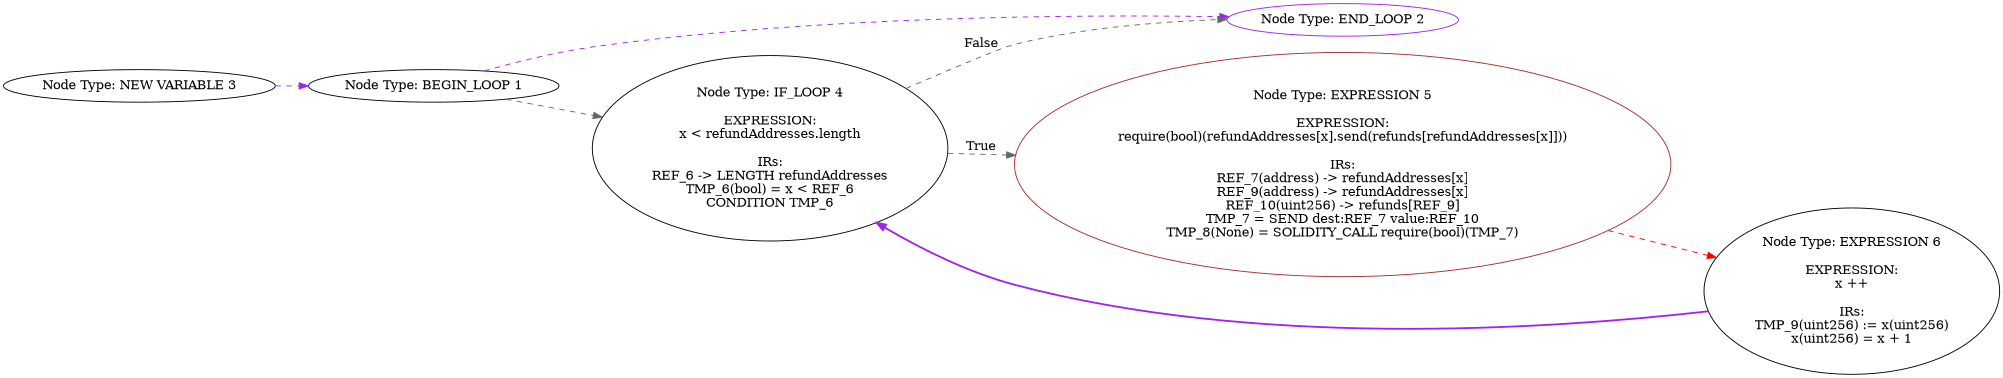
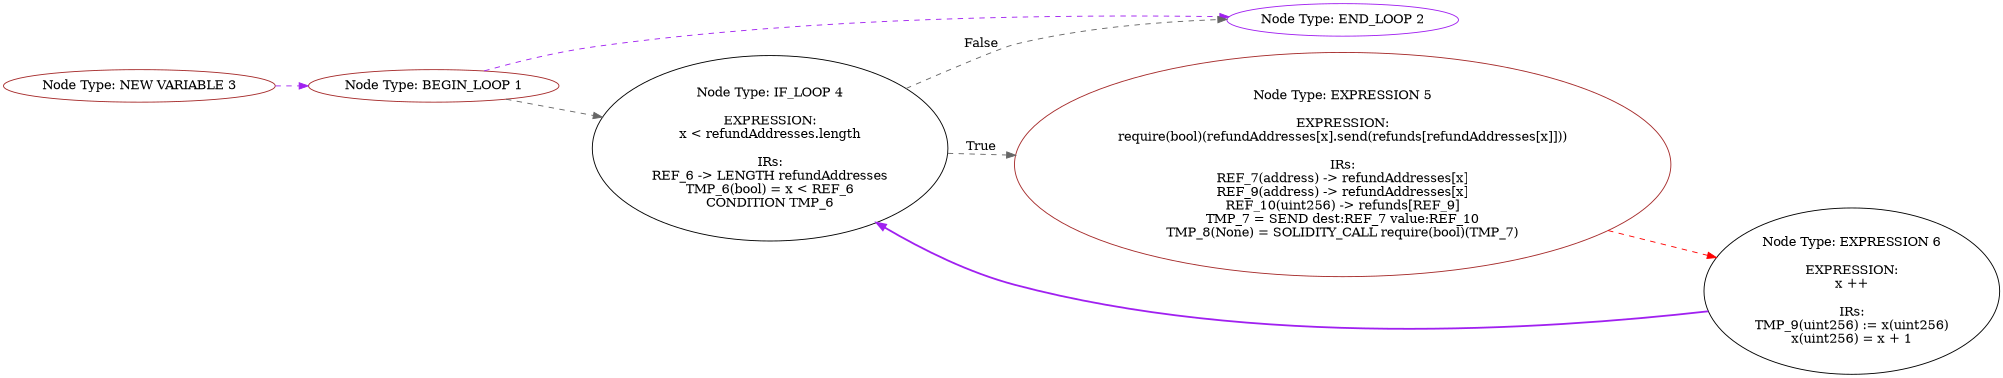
node "Node Type: NEW VARIABLE 3": color black -> brown
node "Node Type: BEGIN_LOOP 1": color black -> brown
